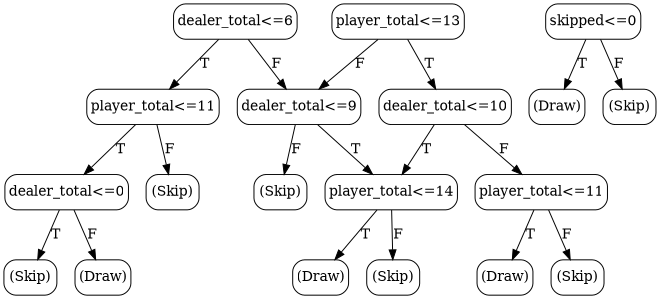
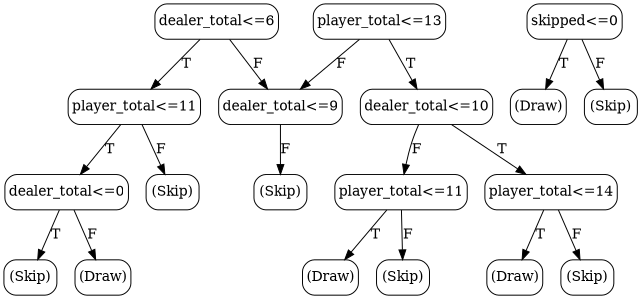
edge "dealer_total<=9" -> "player_total<=14": removed, label "T"
